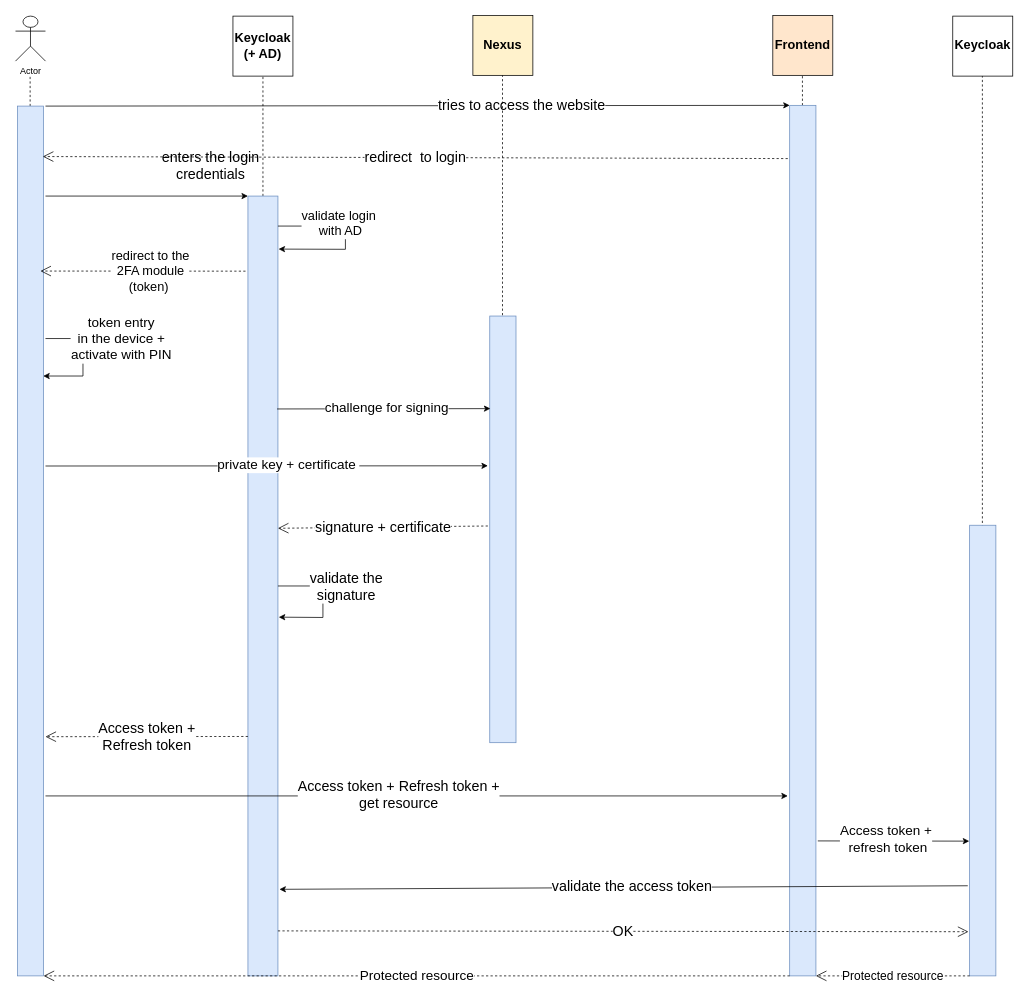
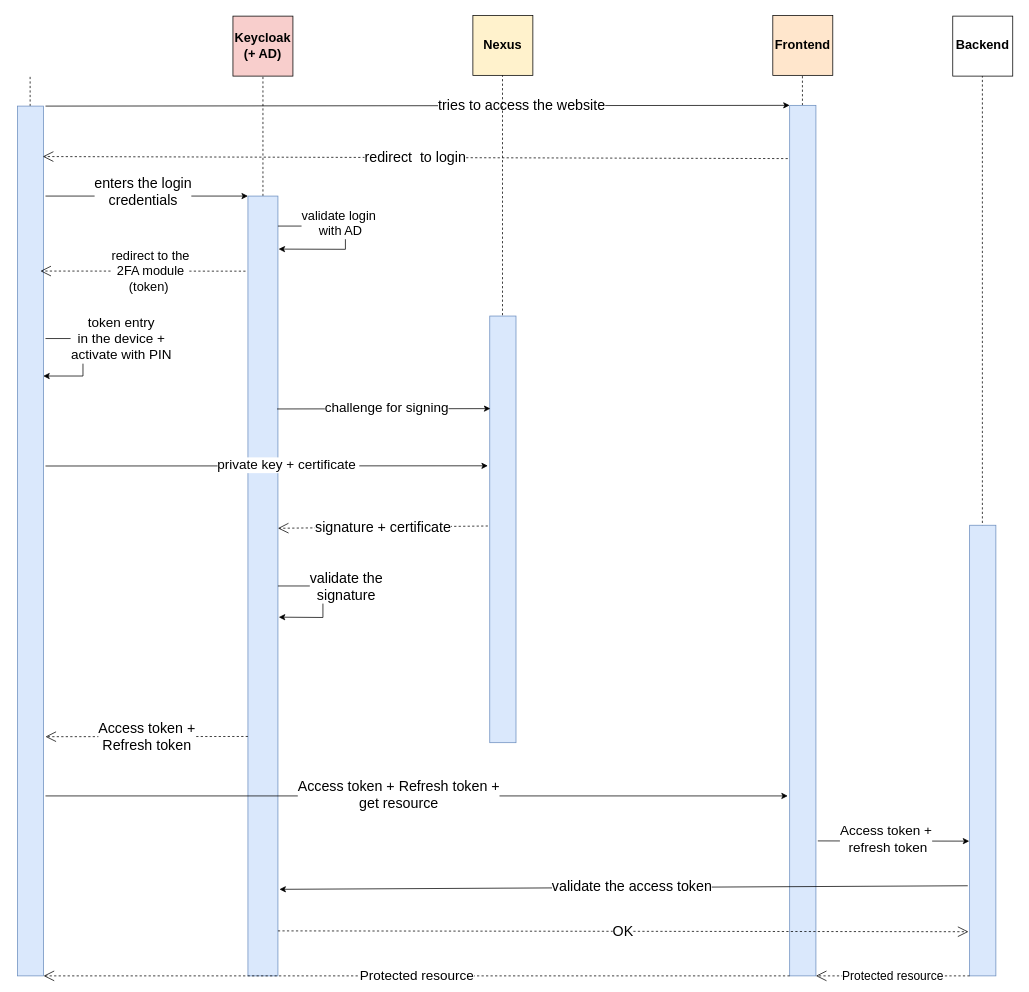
node "Actor": removed
node "Keycloak (+ AD)": fillcolor #ffffff -> #f8cecc
node "Keycloak": label "Keycloak" -> "Backend"
node "enters the login credentials": moved (210, 166) -> (143, 192)
